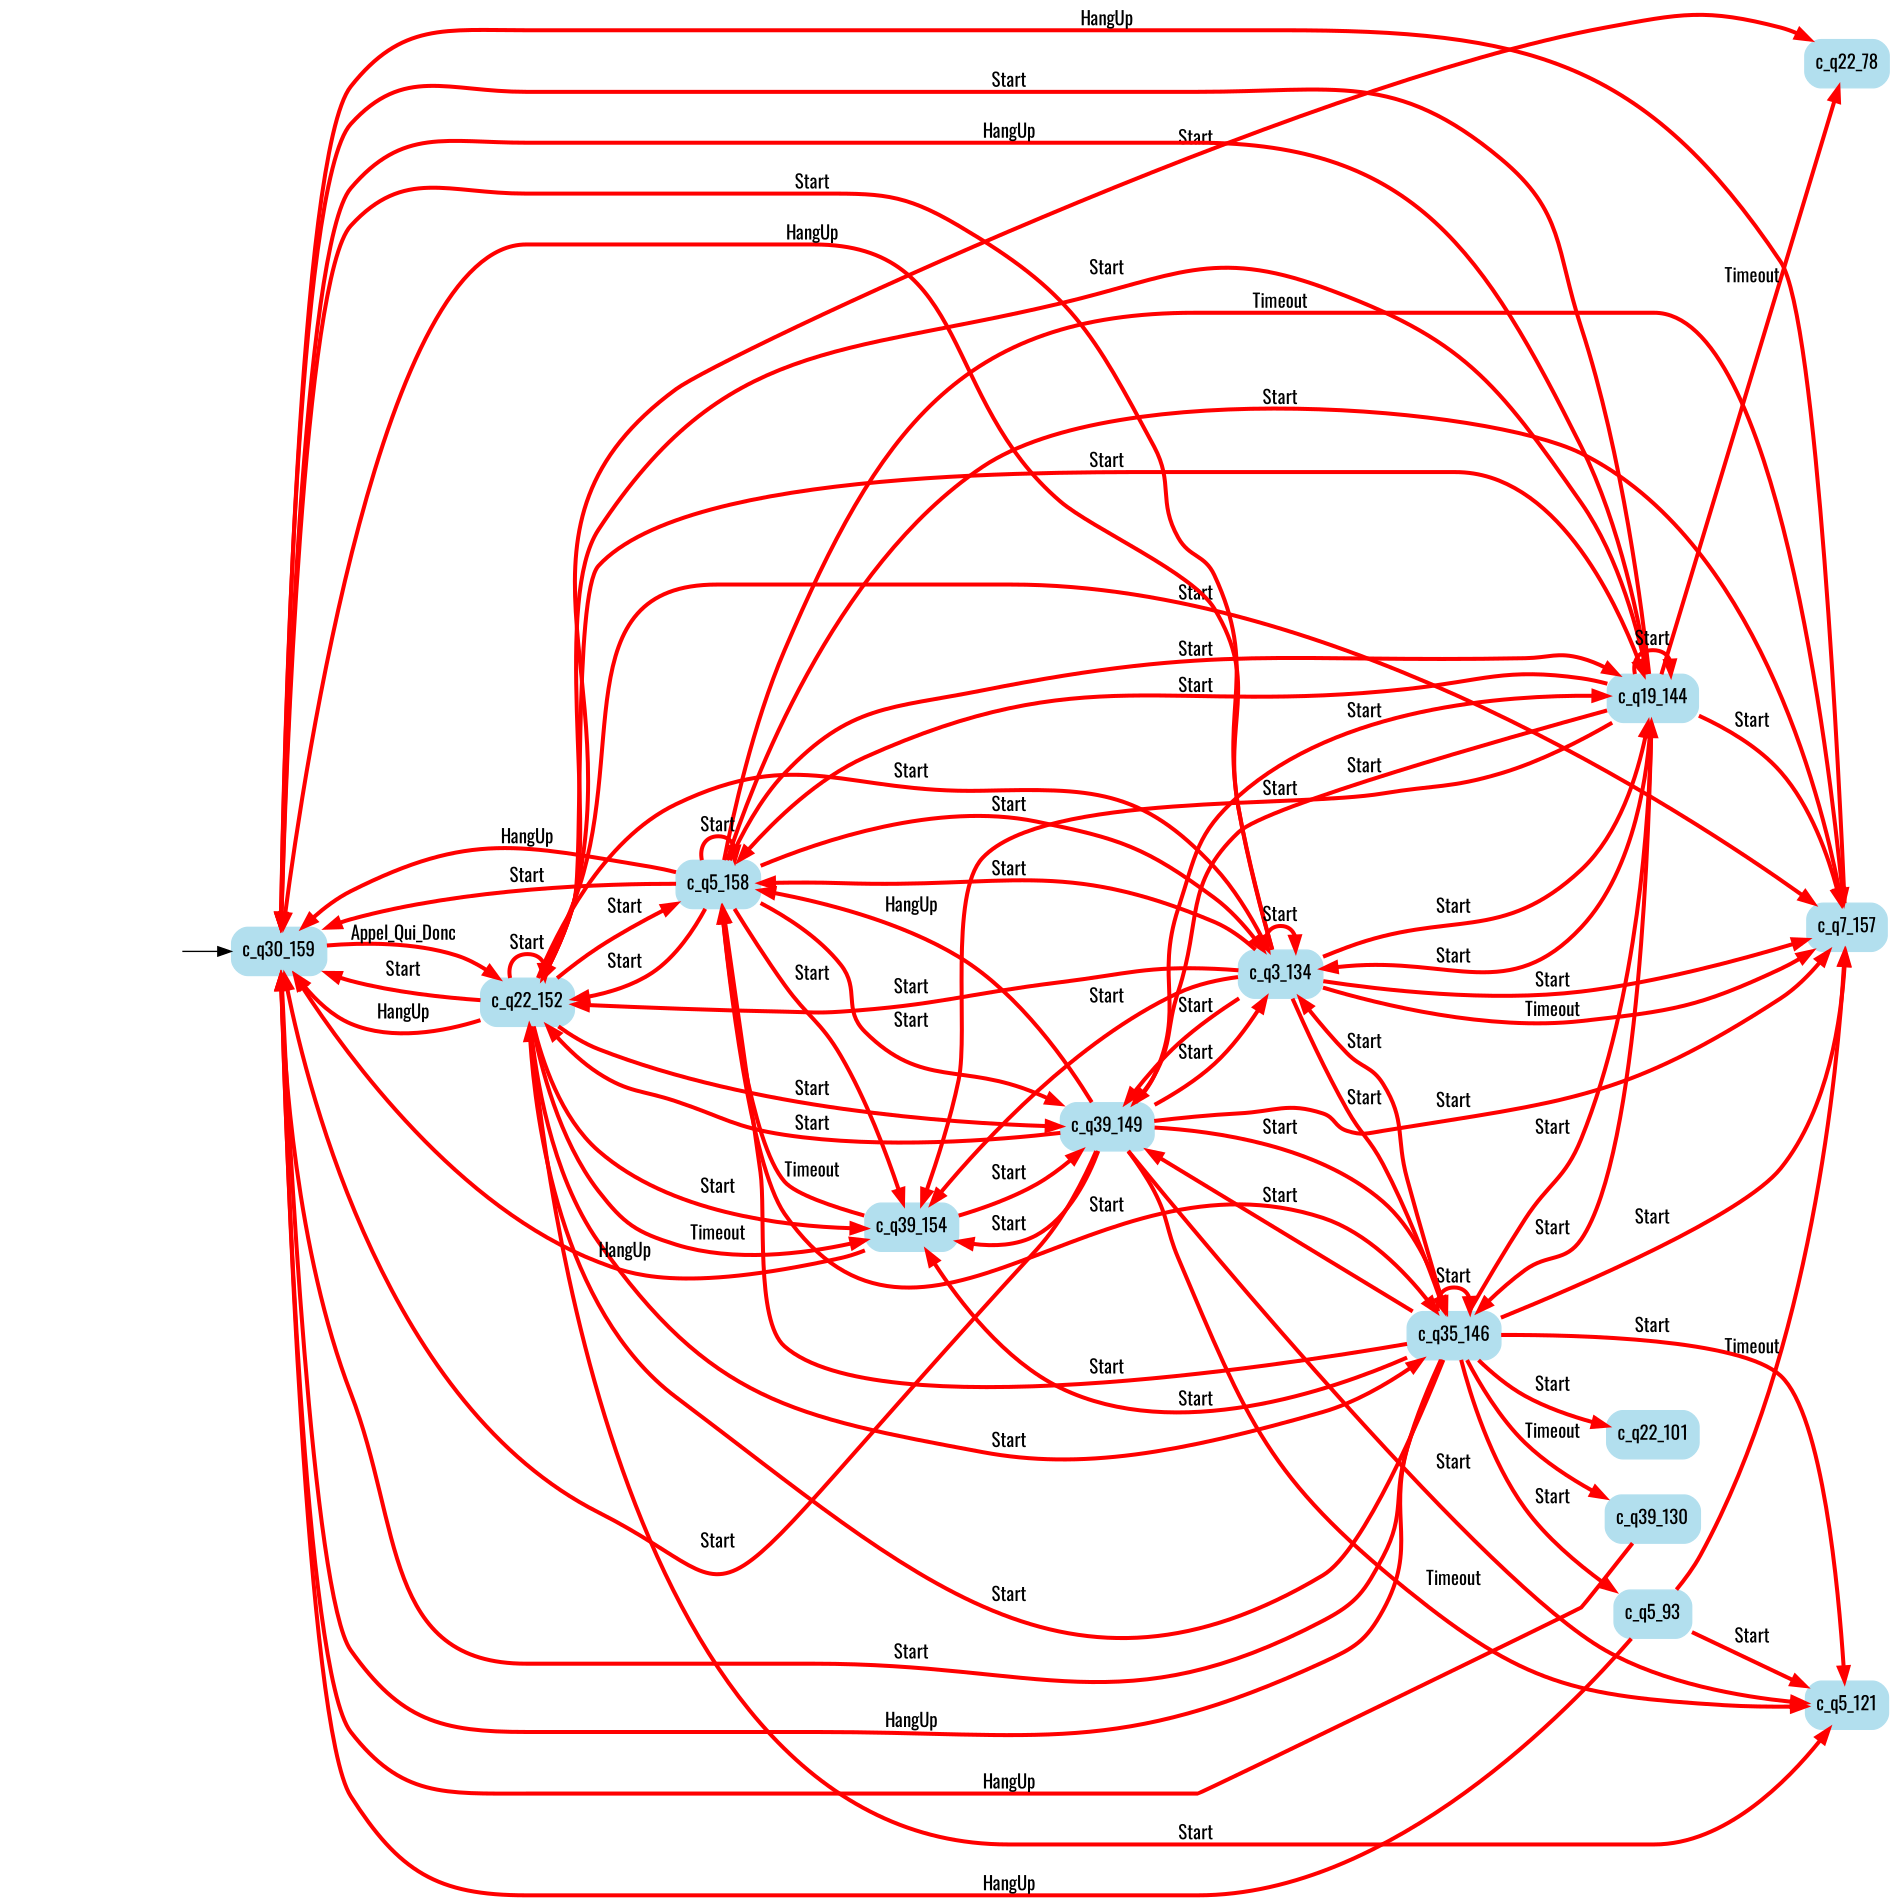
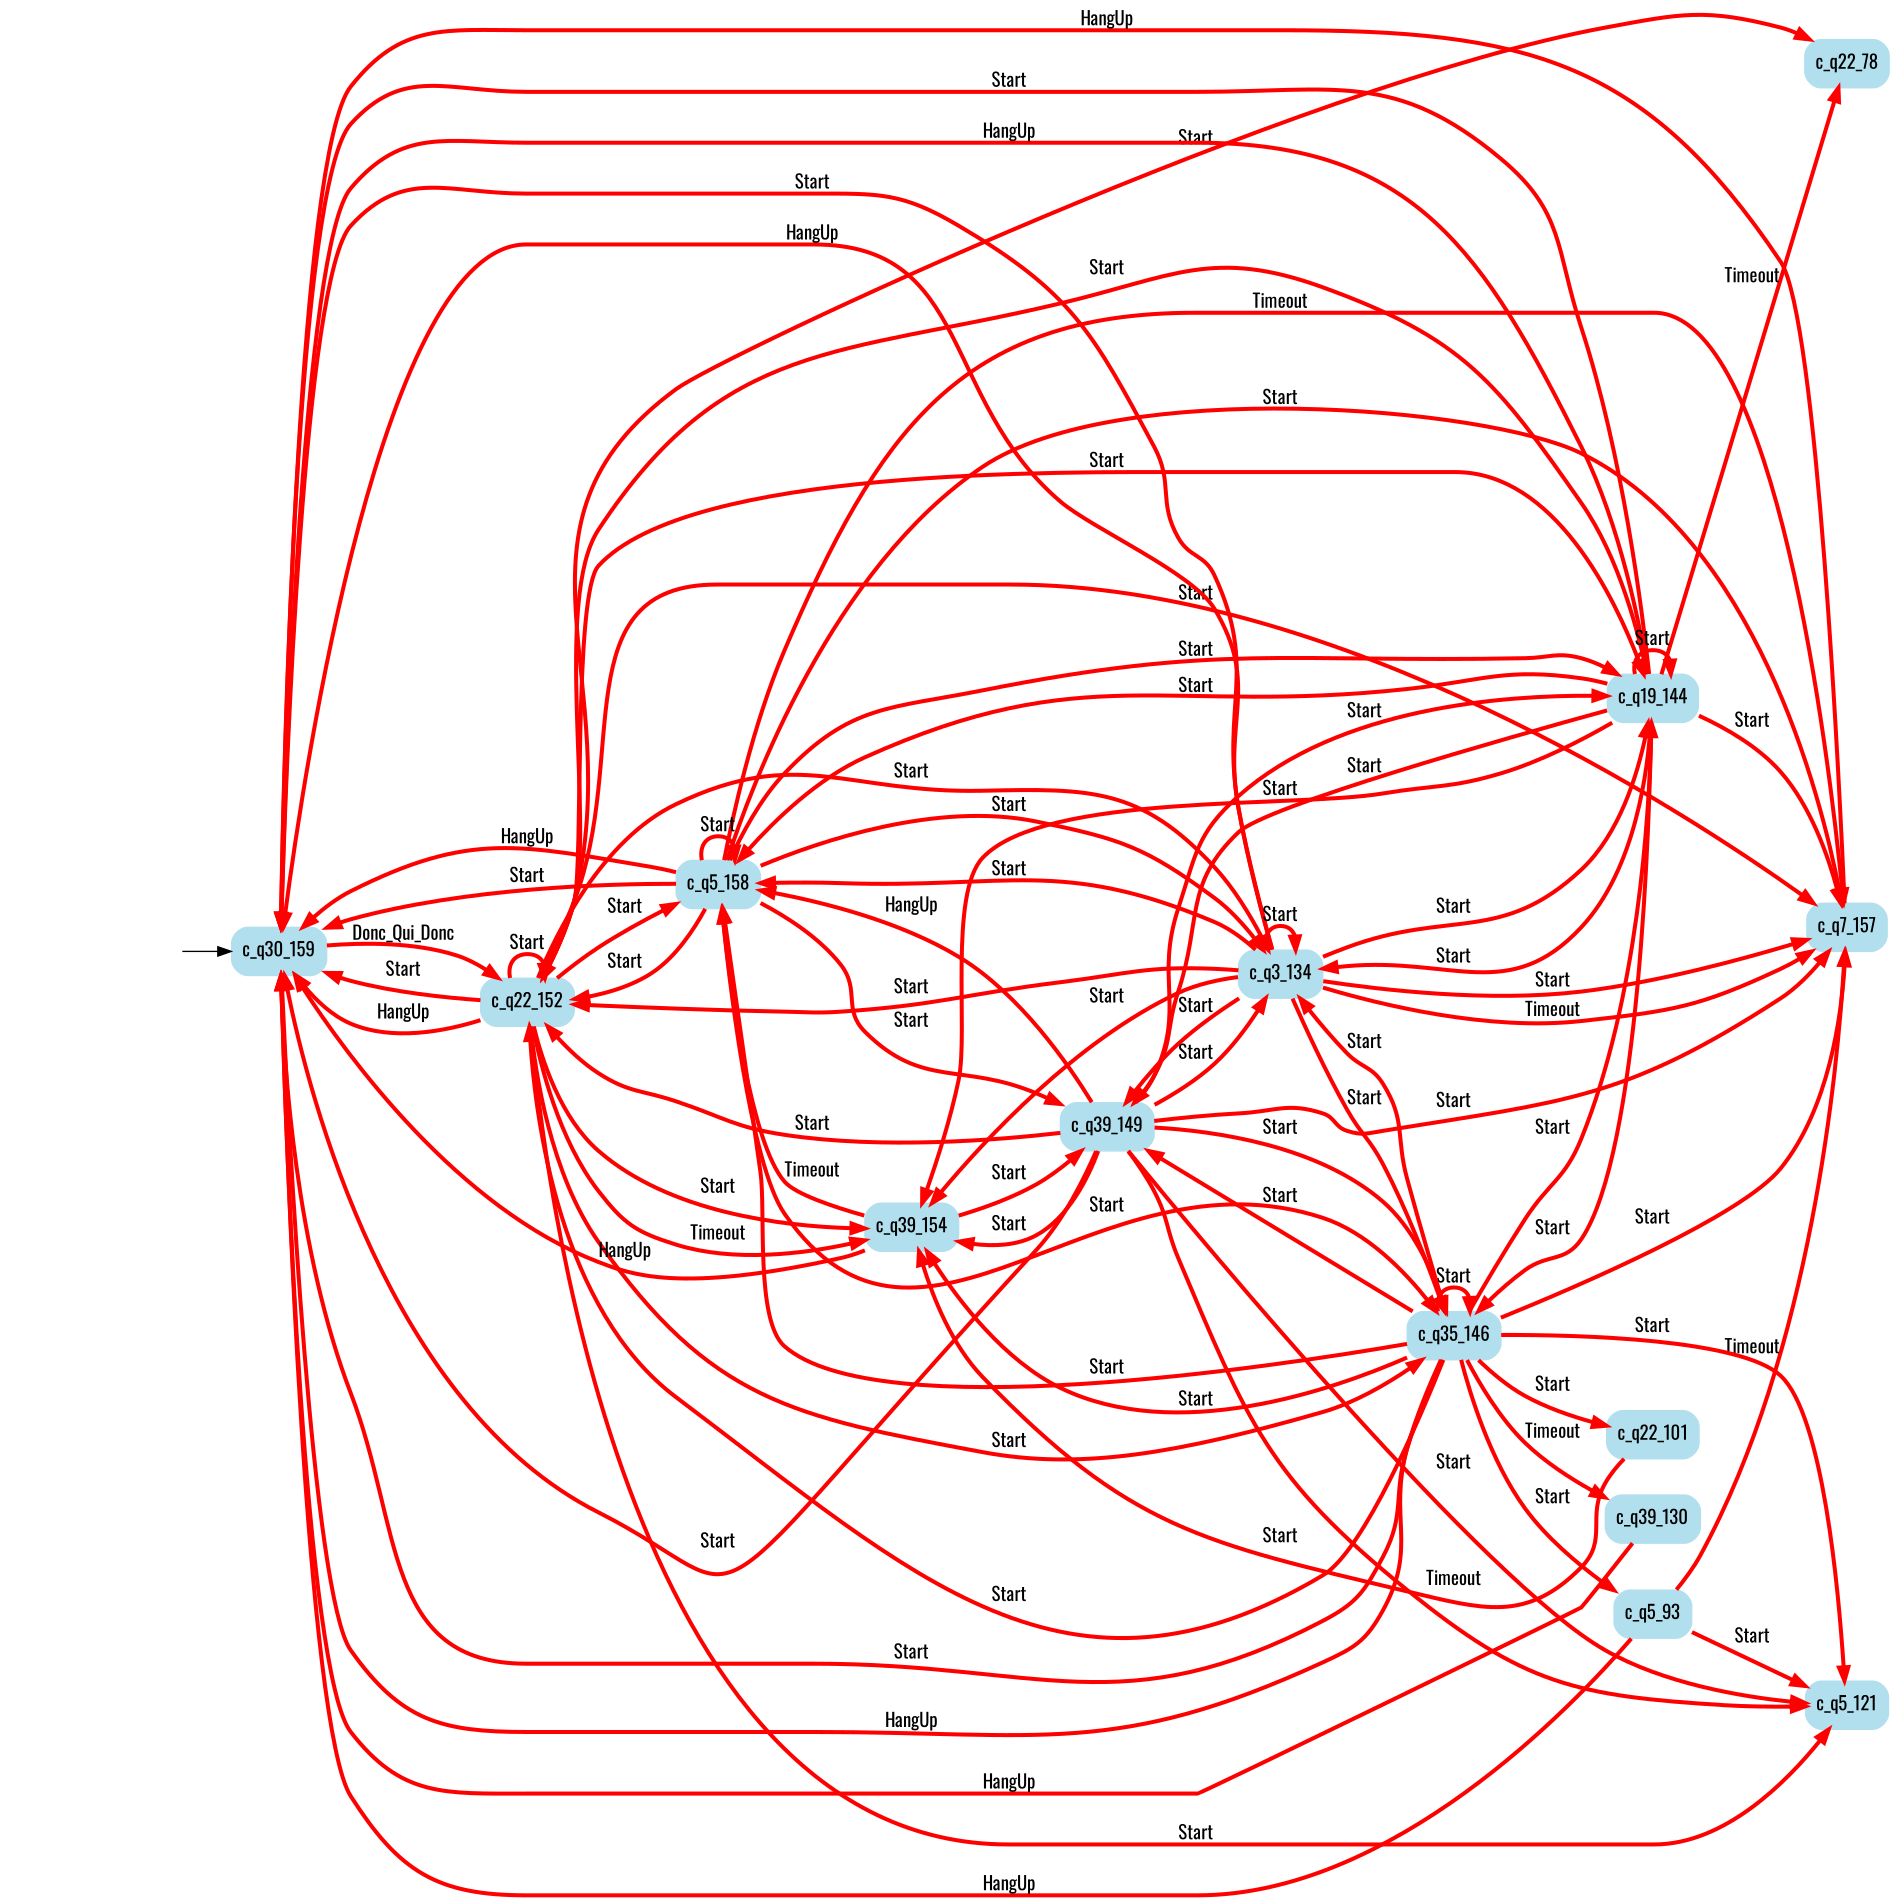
edge "c_q30_159" -> "c_q22_152": label "Appel_Qui_Donc" -> "Donc_Qui_Donc"
edge "c_q5_158" -> "c_q39_154": now "c_q22_101" -> "c_q39_154"
edge "c_q22_152" -> "c_q39_149": removed, label "Start"
